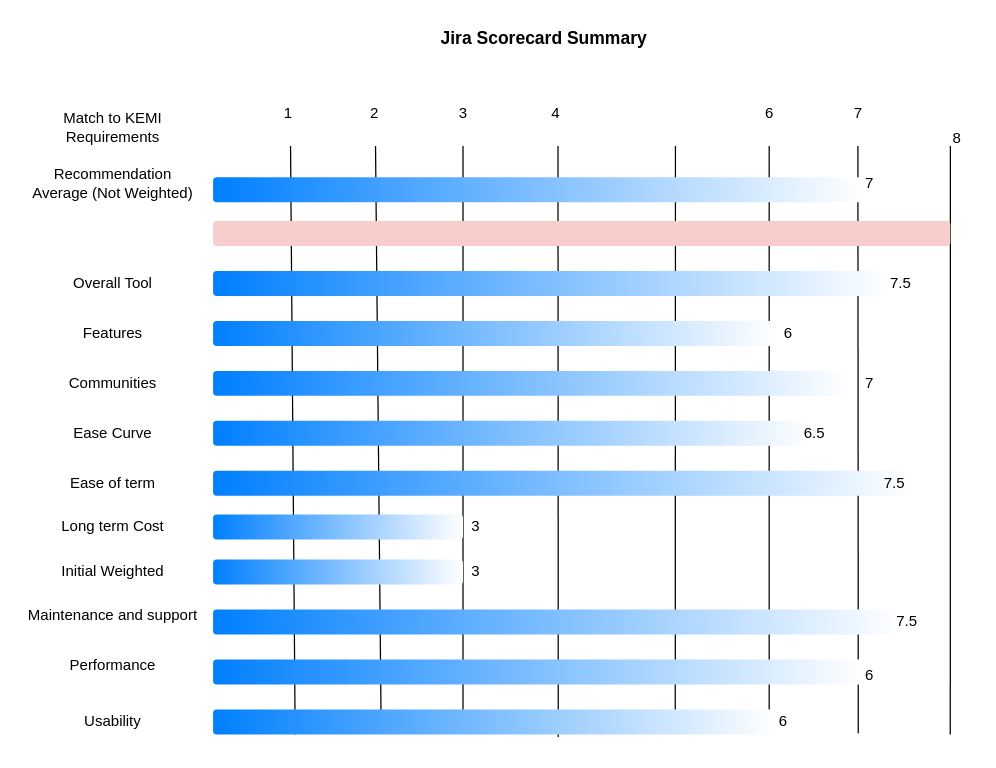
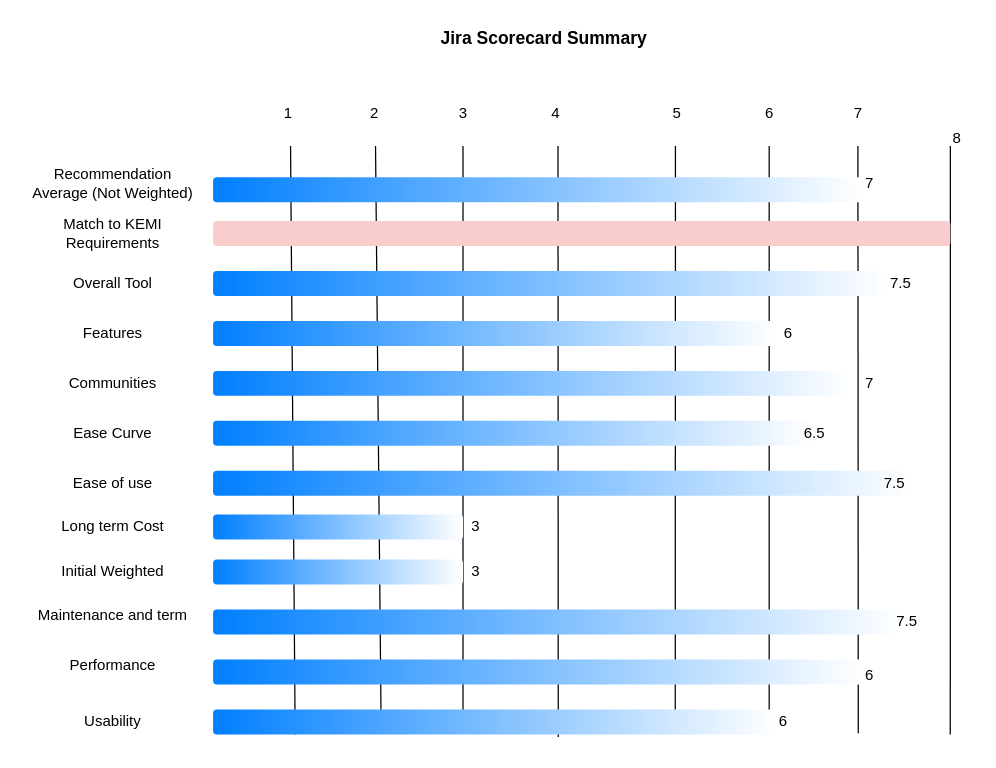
node "5": added
node "Match to KEMI Requirements": moved (113, 127) -> (113, 233)
node "Ease of term": label "Ease of term" -> "Ease of use"
node "Maintenance and support": label "Maintenance and support" -> "Maintenance and term"
